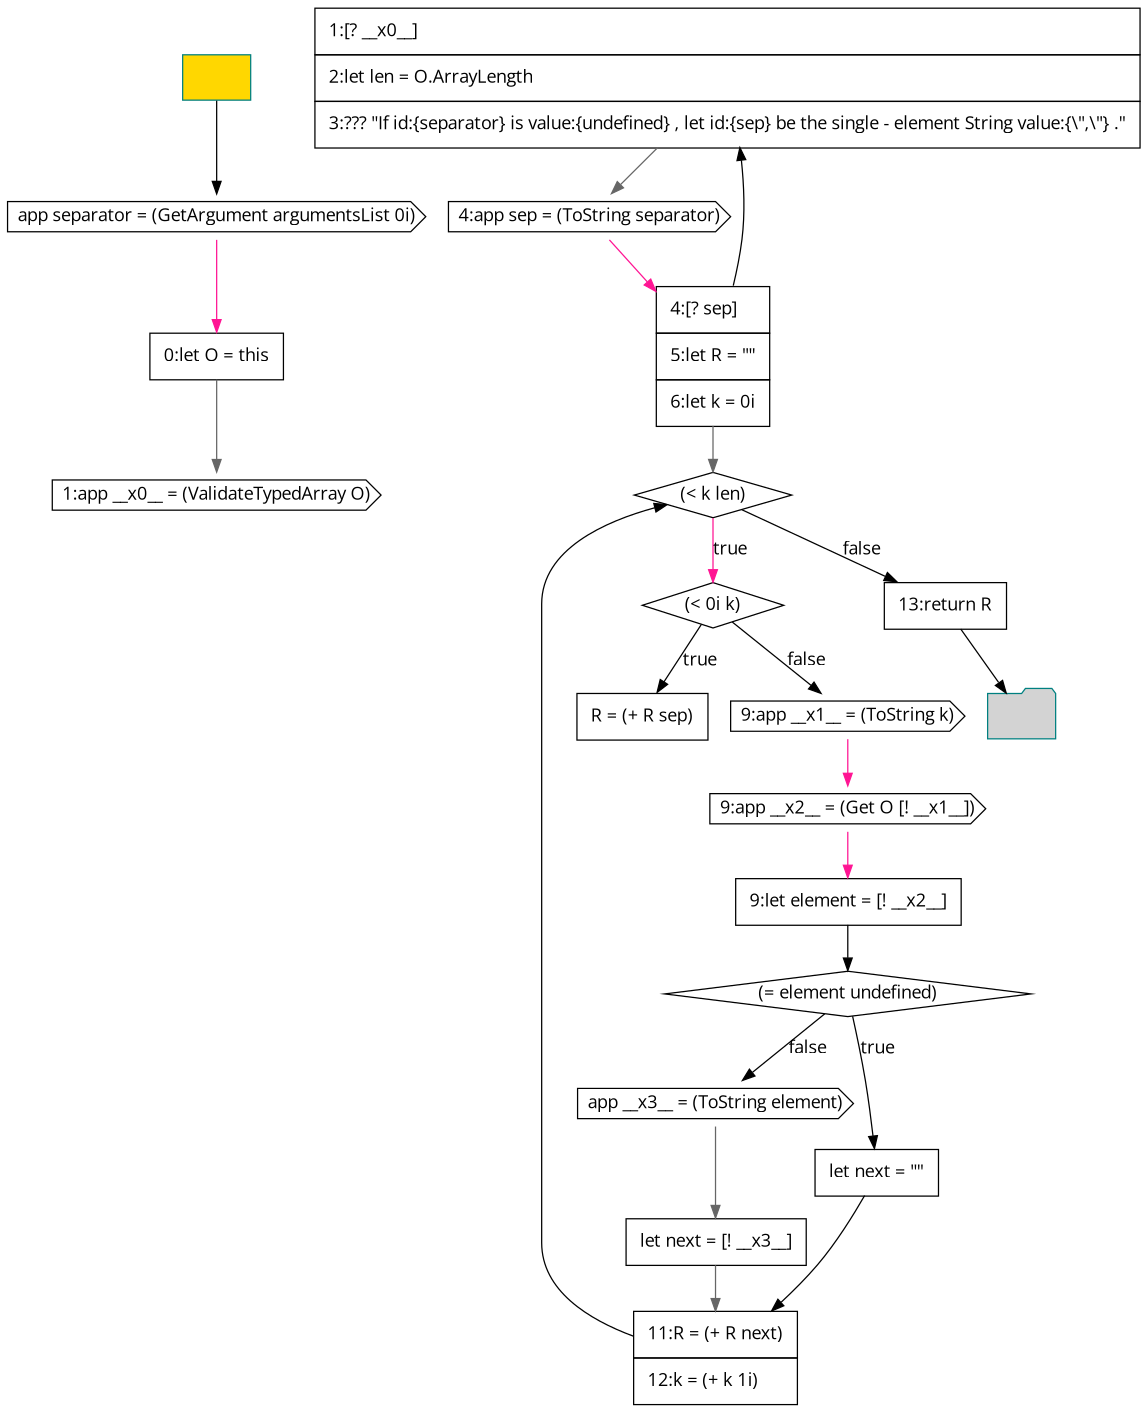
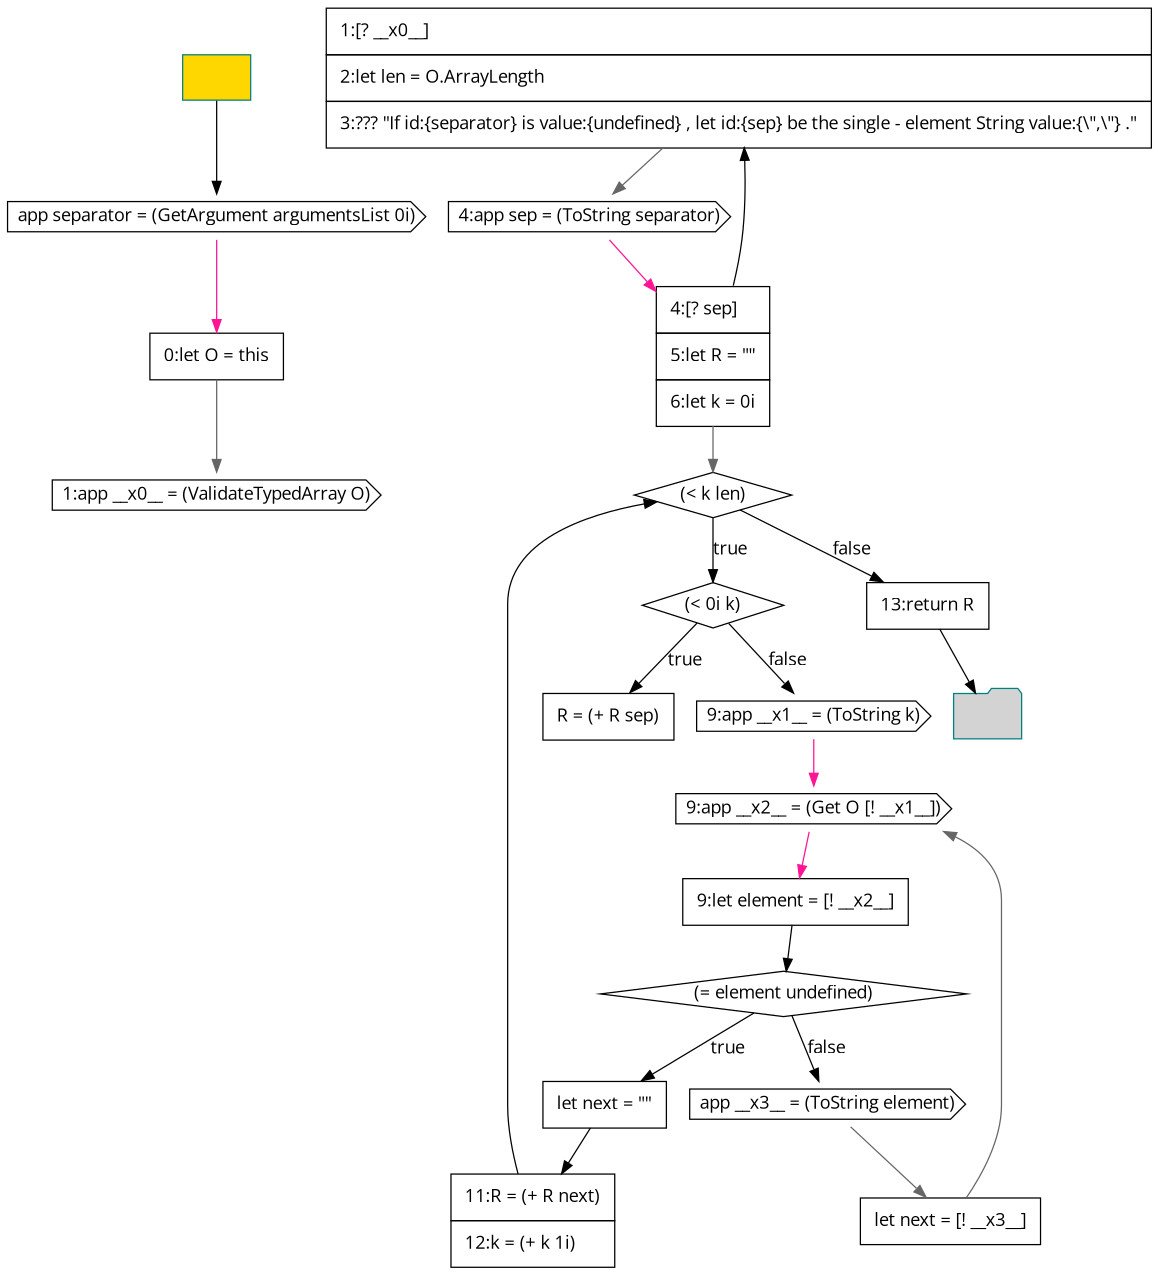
edge "(< k len)" -> "(< 0i k)": color deeppink -> black
edge "let next = [! __x3__]" -> "11:R = (+ R next)": now "let next = [! __x3__]" -> "9:app __x2__ = (Get O [! __x1__])"
